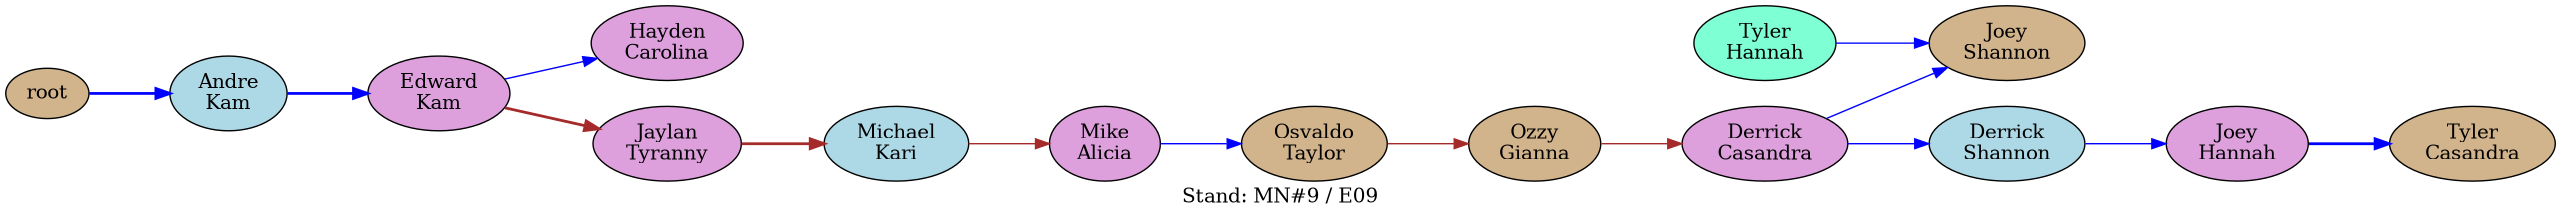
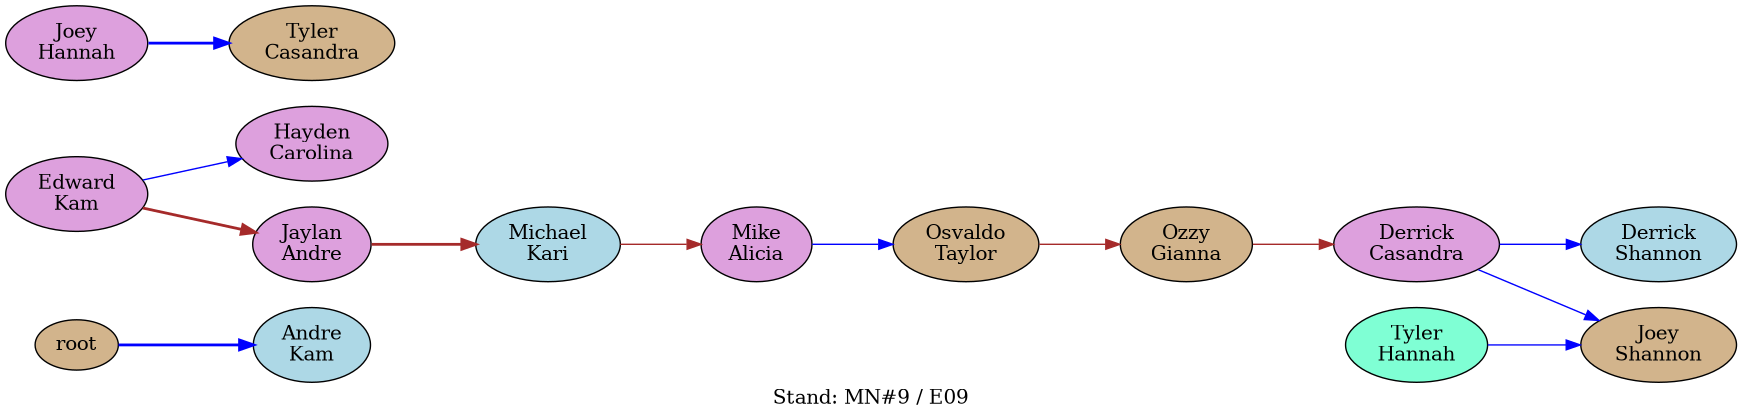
edge "Andre Kam" -> "Edward Kam": removed
node "Jaylan Tyranny": label "Jaylan Tyranny" -> "Jaylan Andre"
edge "Derrick Shannon" -> "Joey Hannah": removed
